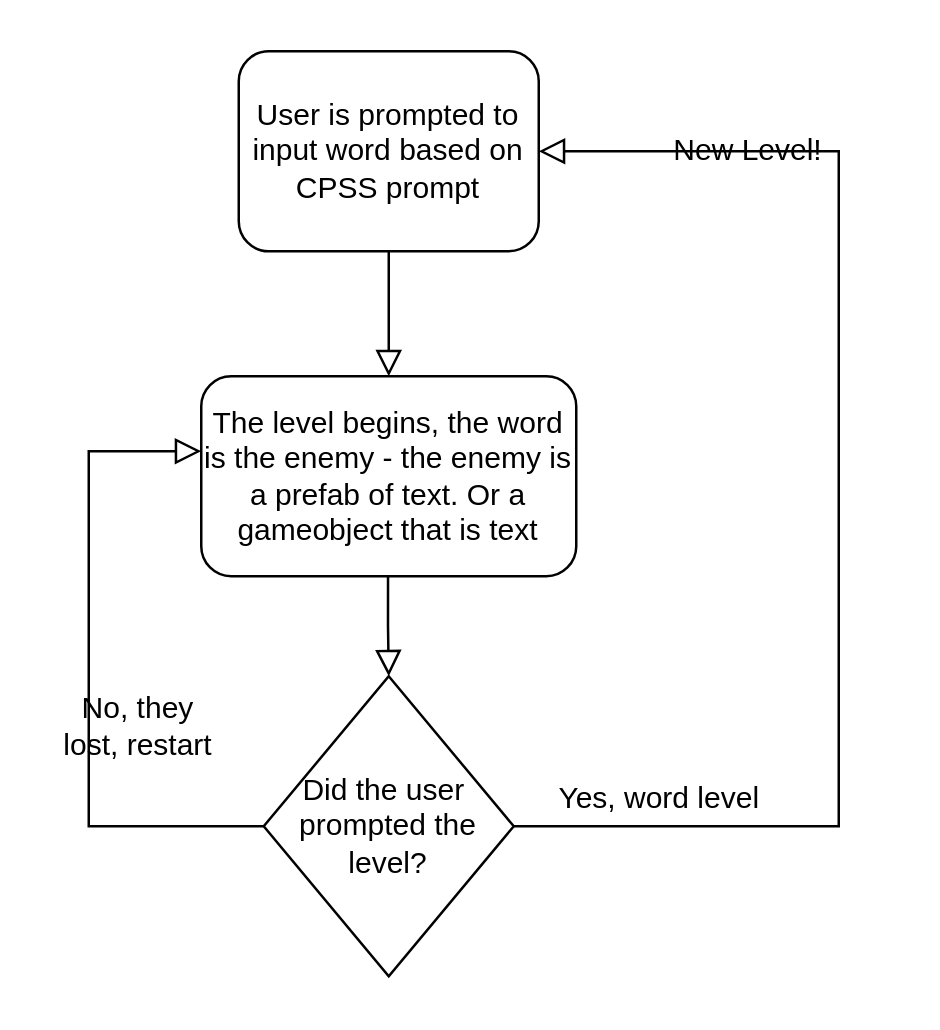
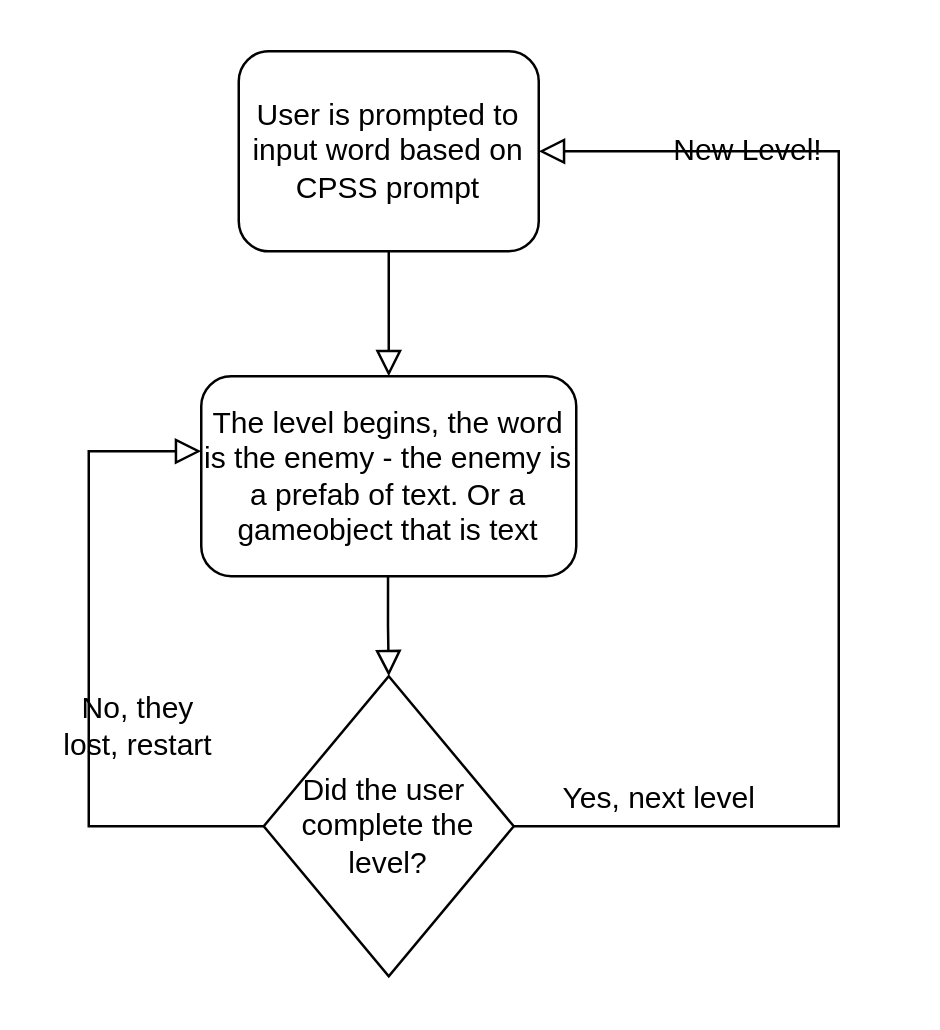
node "Yes, word level": label "Yes, word level" -> "Yes, next level"
node "Did the user prompted the level?": label "Did the user prompted the level?" -> "Did the user complete the level?"
